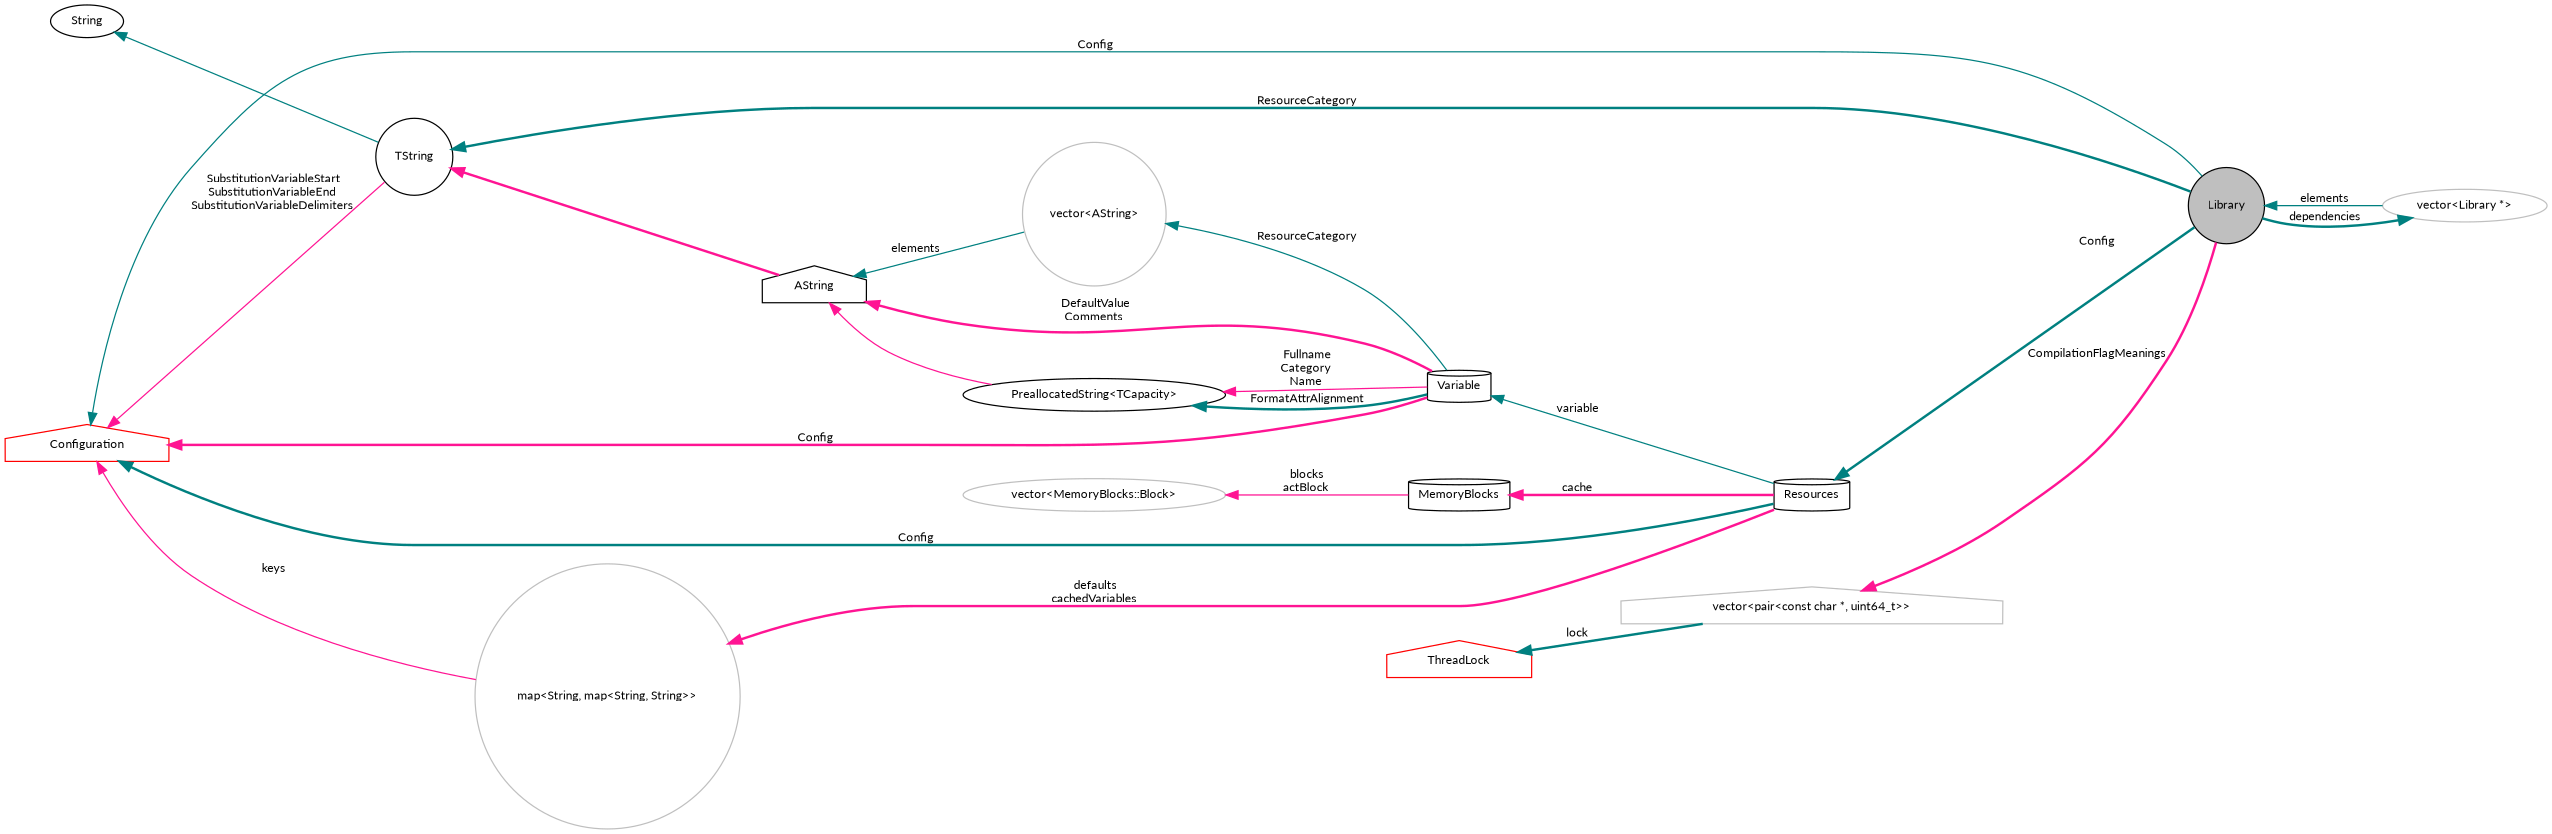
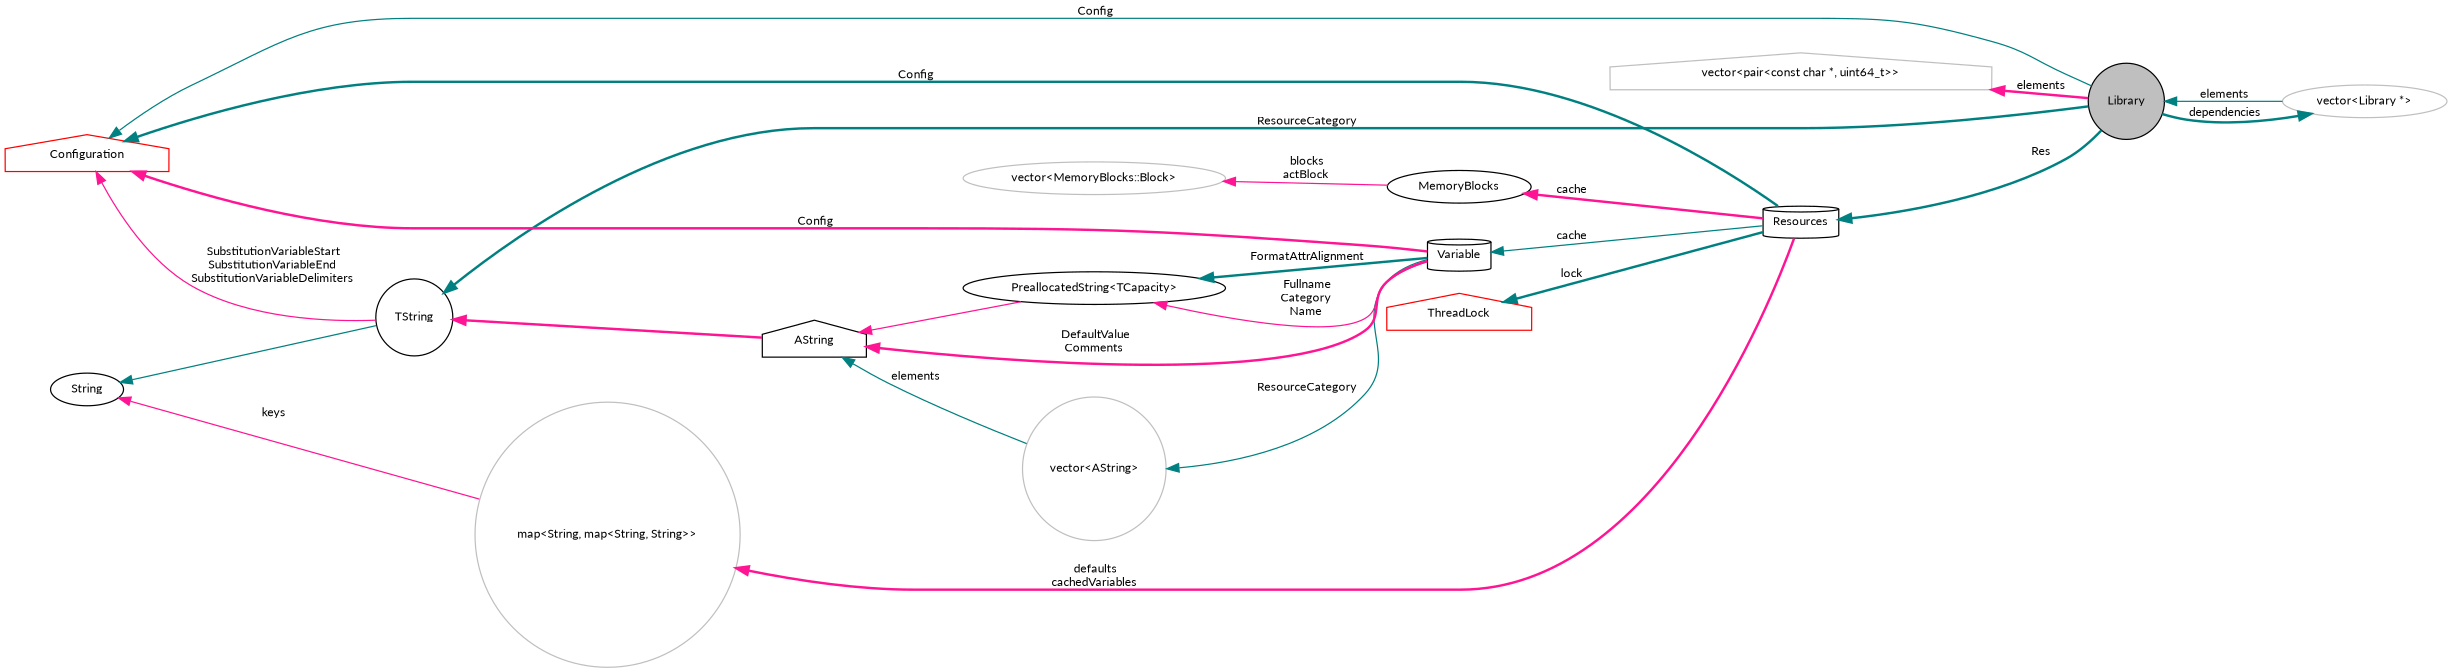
edge "Library" -> "Resources": label " Config" -> " Res"
edge "Library" -> "vector<pair<const char *, uint64_t>>": label " CompilationFlagMeanings" -> " elements"
edge "Resources" -> "Variable": label " variable" -> " cache"
node "MemoryBlocks": shape cylinder -> ellipse
edge "map<String, map<String, String>>" -> "Configuration": now "map<String, map<String, String>>" -> "String"
edge "vector<pair<const char *, uint64_t>>" -> "ThreadLock": now "Resources" -> "ThreadLock"
